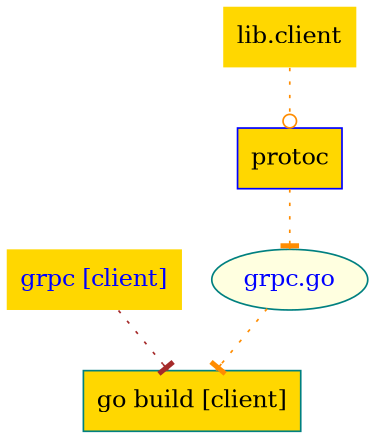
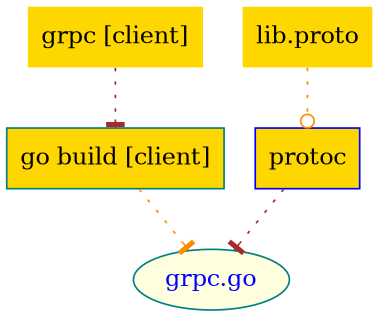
node "lib.client": label "lib.client" -> "lib.proto"
edge "protoc" -> "grpc.go": color darkorange -> brown
node "grpc [client]": fontcolor blue -> black
edge "grpc.go" -> "go build [client]": reversed
